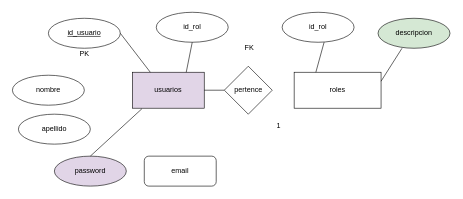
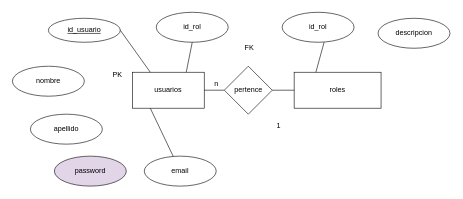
node "id_usuario": size 72x30 -> 72x24
node "descripcion": fillcolor #d5e8d4 -> #ffffff
node "PK": moved (84, 54) -> (117, 75)
edge "descripcion" -- "roles": removed
node "n": added
node "nombre": moved (48, 90) -> (48, 81)
node "usuarios": fillcolor #e1d5e7 -> #ffffff
edge "pertence" -- "roles": added
node "apellido": moved (54, 129) -> (66, 129)
edge "usuarios" -- "email": added
edge "usuarios" -- "password": removed
node "email": shape rounded rectangle -> ellipse
